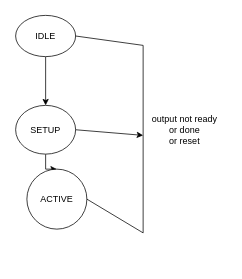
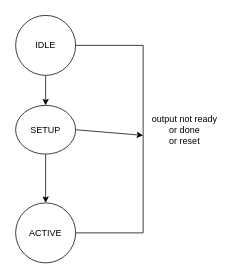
node "IDLE": size 60x41 -> 60x60
node "ACTIVE": moved (57, 199) -> (45, 233)
